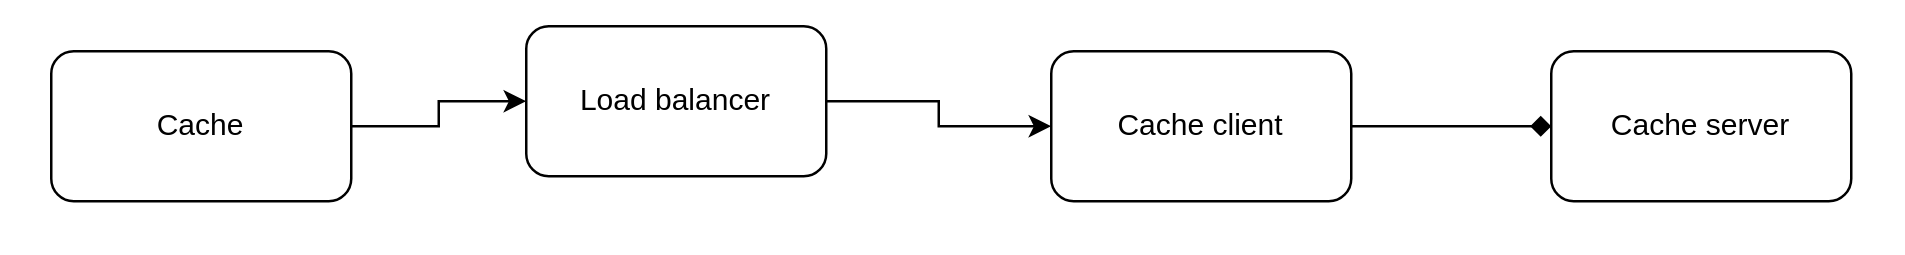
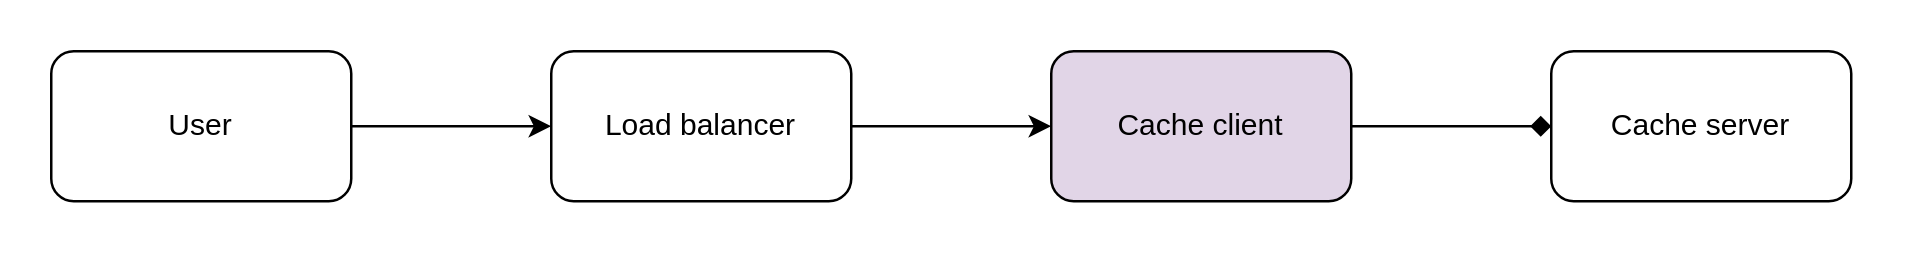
node "Load balancer": moved (676, 101) -> (701, 126)
node "Cache": label "Cache" -> "User"
node "Cache client": fillcolor #ffffff -> #e1d5e7
